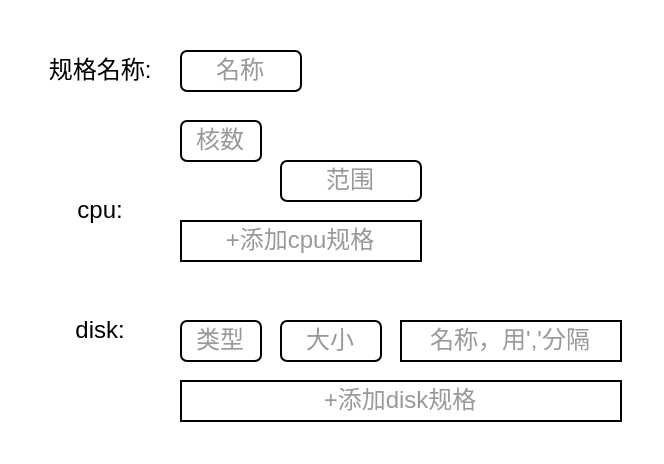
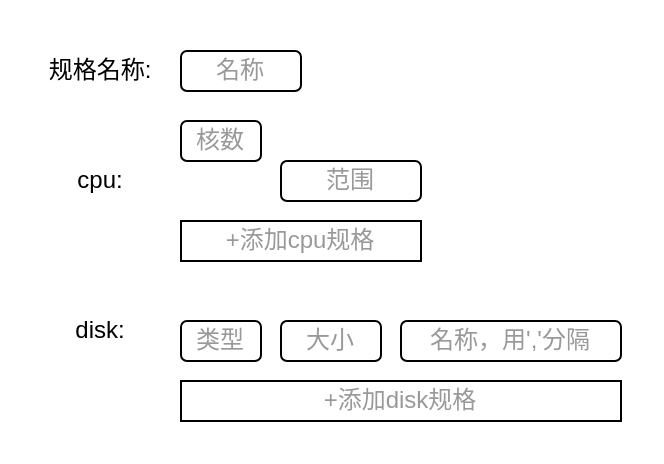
node "cpu:": moved (101, 211) -> (101, 181)
node "名称，用','分隔": shape rectangle -> rounded rectangle
